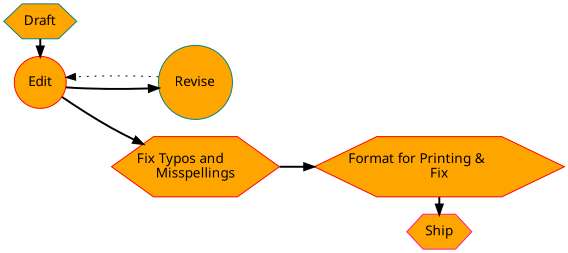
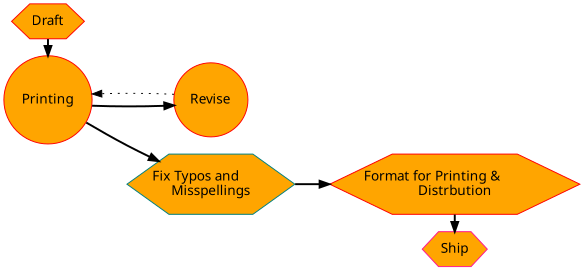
node "Draft": color teal -> red
node "Edit": label "Edit" -> "Printing"
node "Revise": color teal -> red
node "Fix Typos and Misspellings": color red -> teal
node "Format for Printing & Fix": label "Format for Printing & Fix" -> "Format for Printing & Distrbution"
